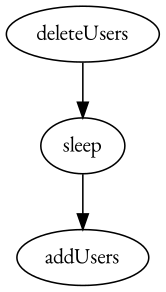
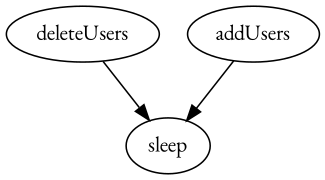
edge "sleep" -> "addUsers": reversed
